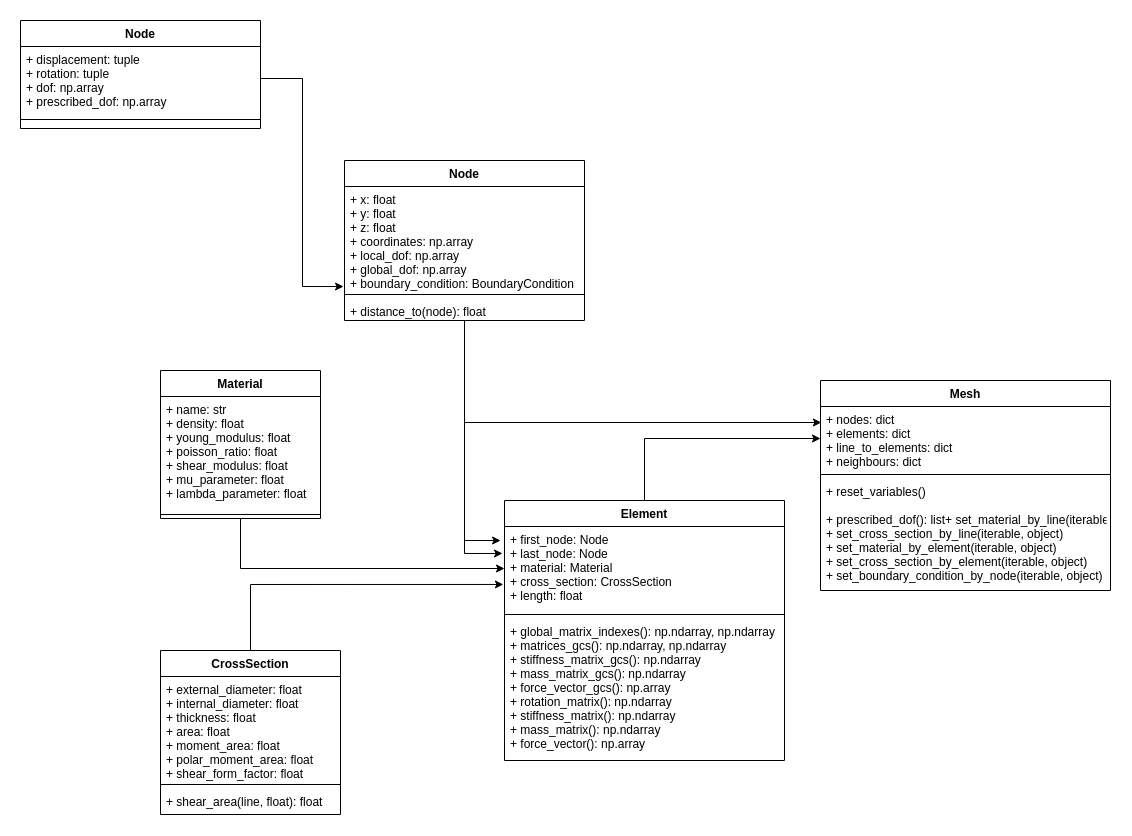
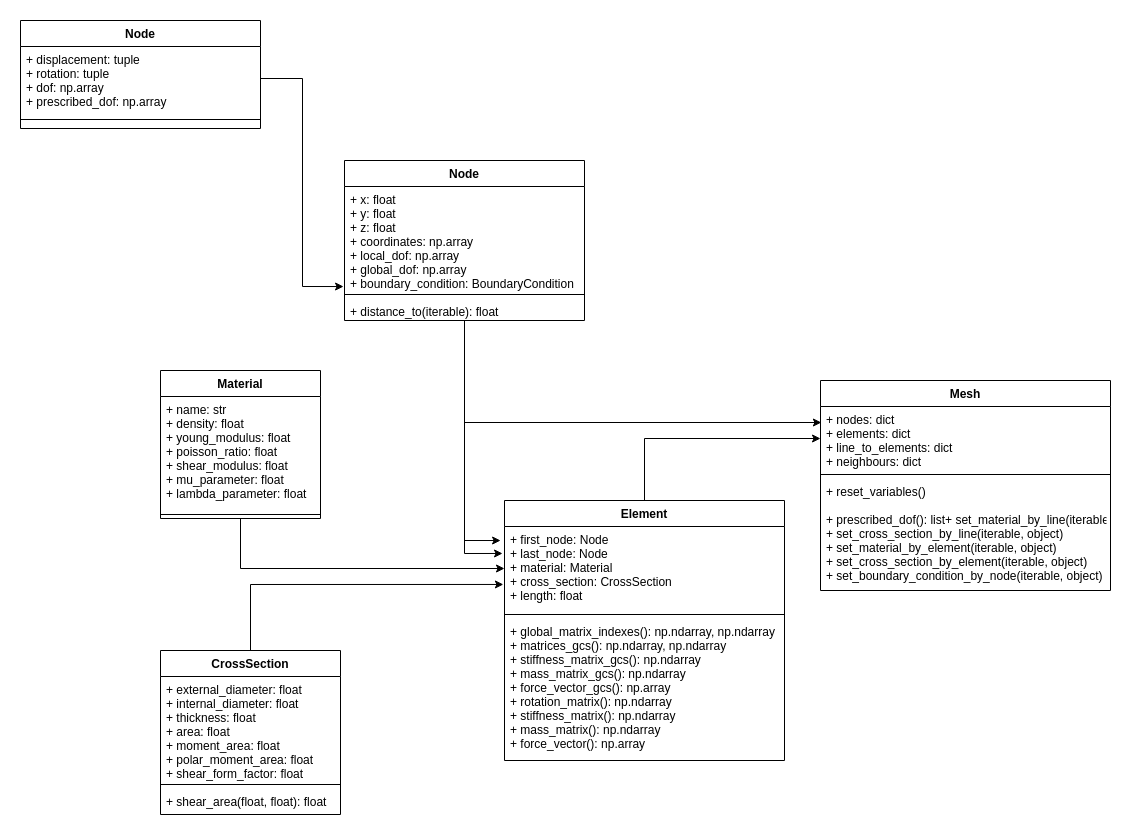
node "+ distance_to(node): float": label "+ distance_to(node): float" -> "+ distance_to(iterable): float"
node "+ shear_area(line, float): float": label "+ shear_area(line, float): float" -> "+ shear_area(float, float): float"
